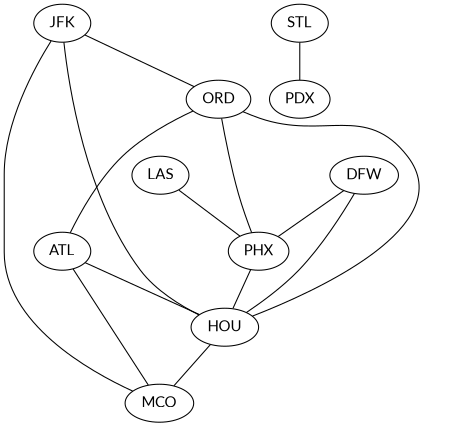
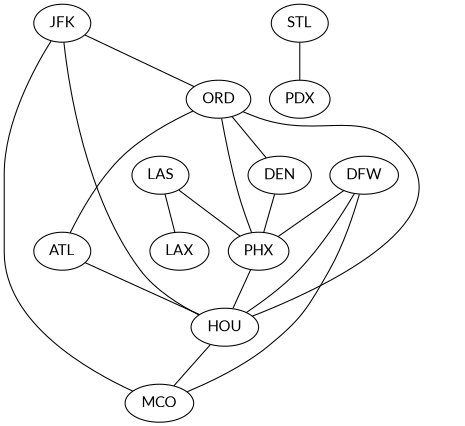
node "DEN": added
node "LAX": added
edge "ATL" -- "MCO": now "DFW" -- "MCO"
